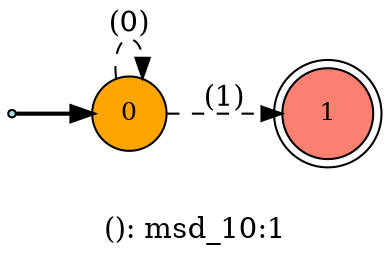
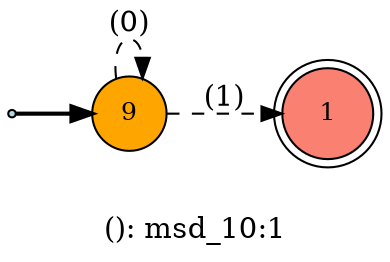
node "0": label "0" -> "9"
